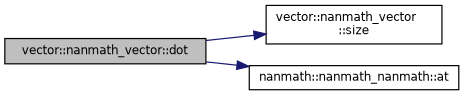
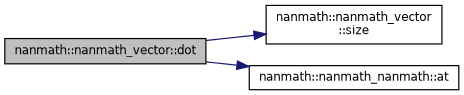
node "vector::nanmath_vector ::size": label "vector::nanmath_vector ::size" -> "nanmath::nanmath_vector ::size"
node "vector::nanmath_vector::dot": label "vector::nanmath_vector::dot" -> "nanmath::nanmath_vector::dot"
